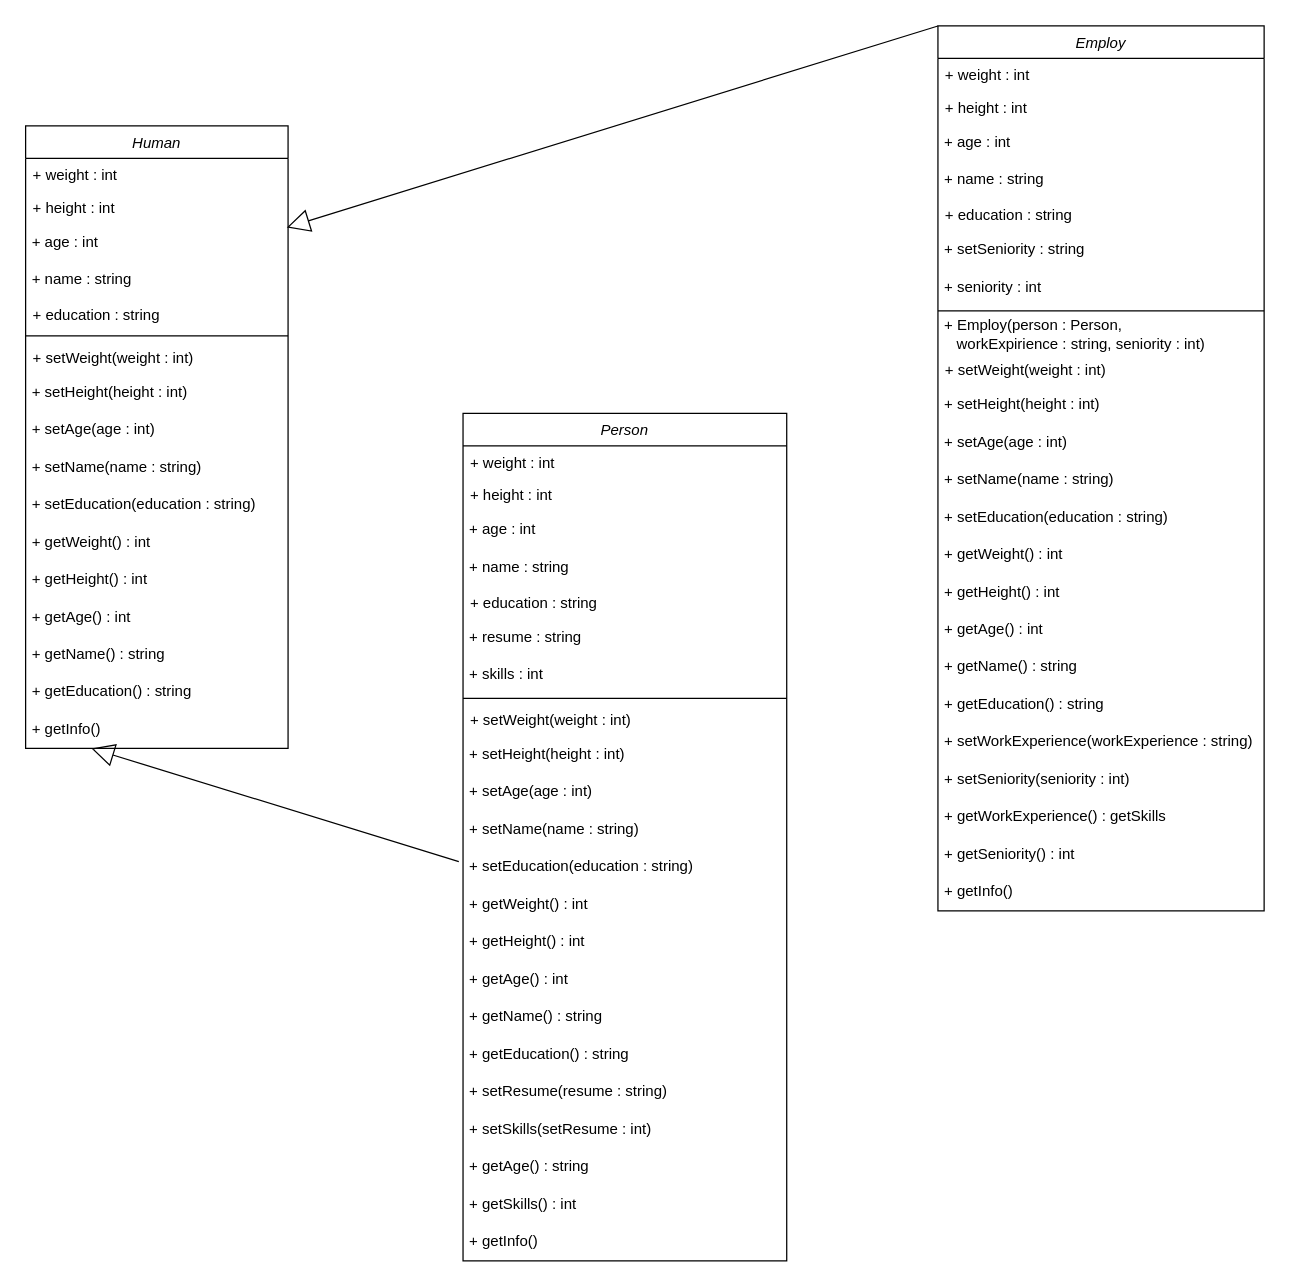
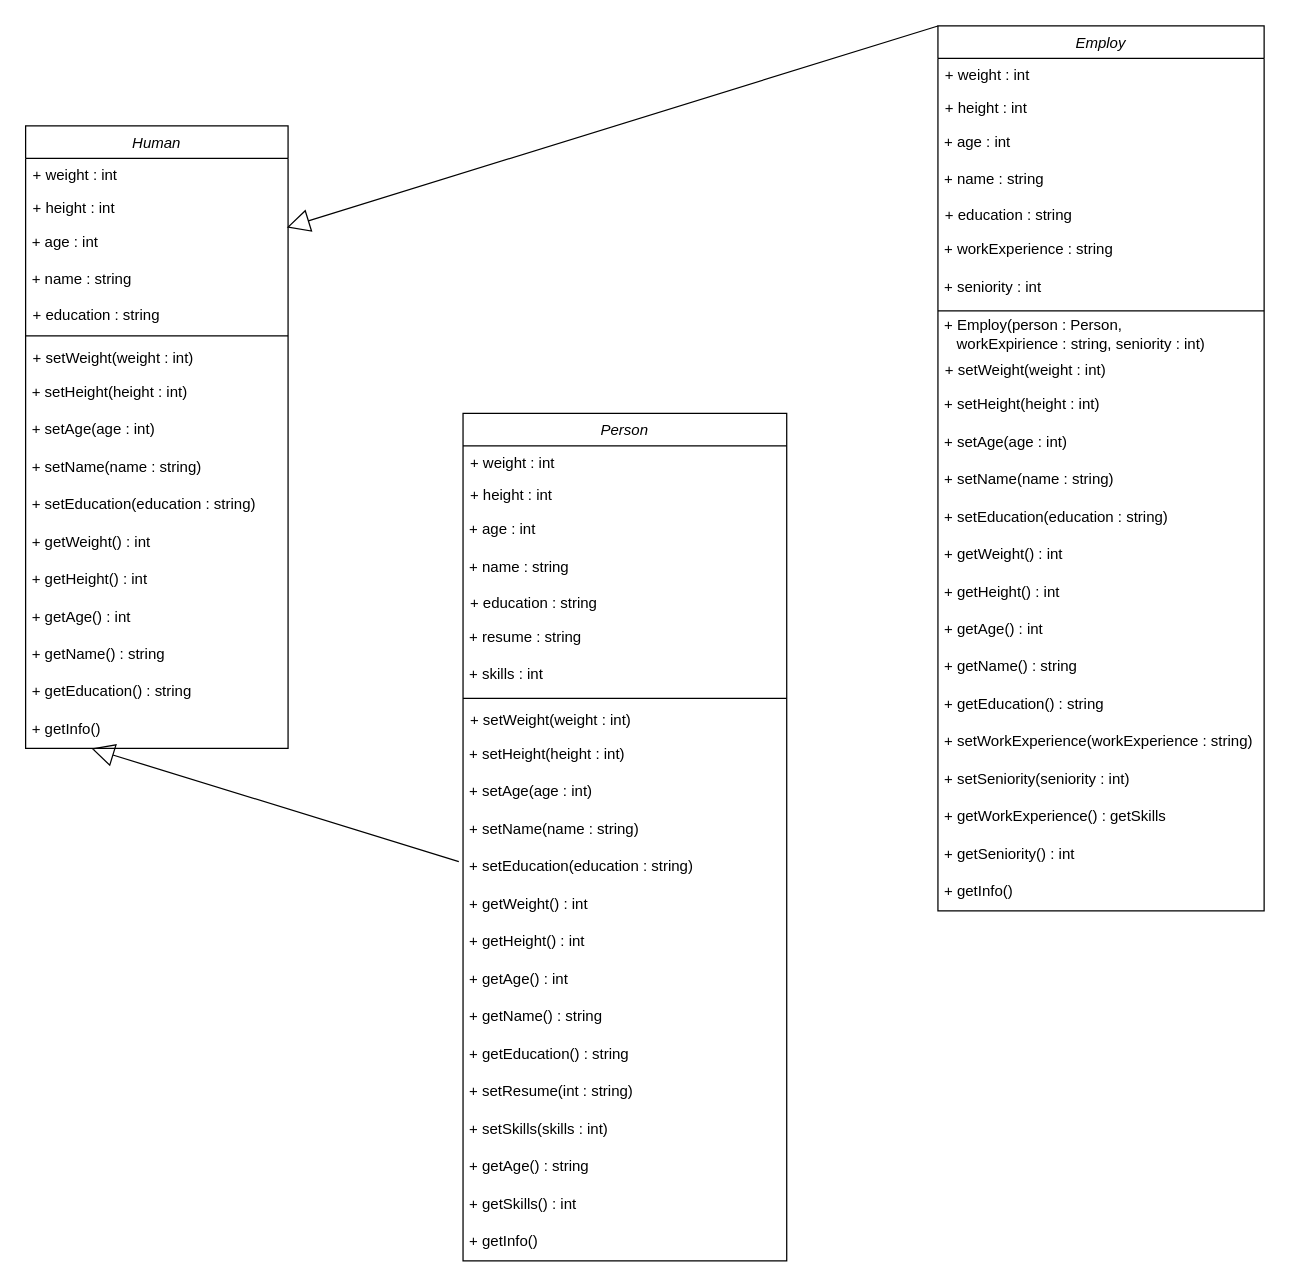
node "+ setSeniority : string": label "+ setSeniority : string" -> "+ workExperience : string"
node "+ setResume(resume : string)": label "+ setResume(resume : string)" -> "+ setResume(int : string)"
node "+ setSkills(setResume : int)": label "+ setSkills(setResume : int)" -> "+ setSkills(skills : int)"
